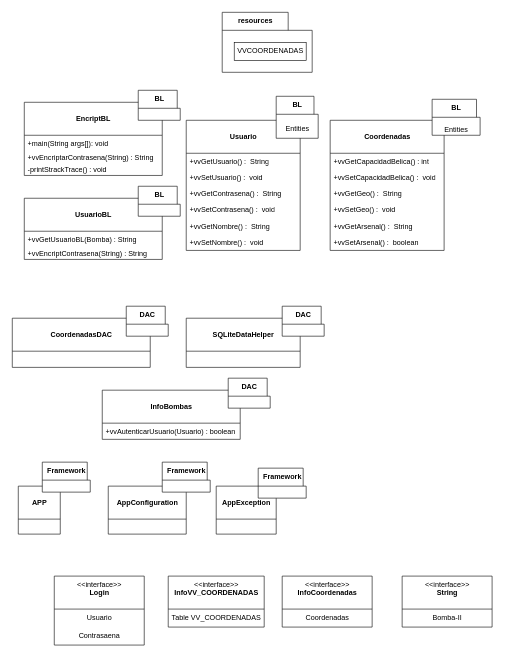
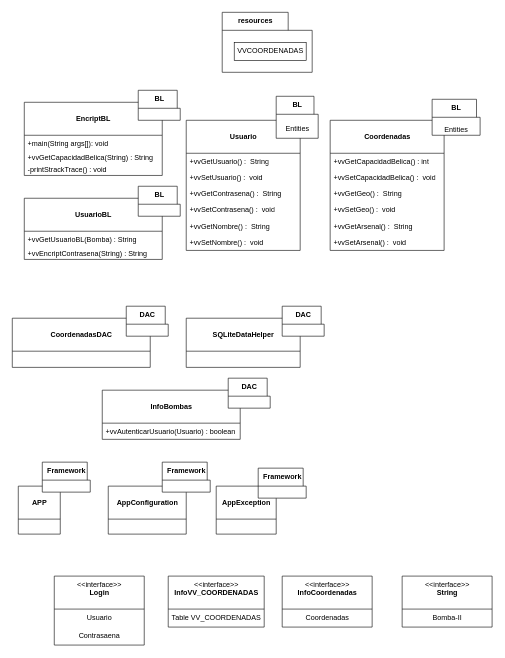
node "+vvEncriptarContrasena(String) : String": label "+vvEncriptarContrasena(String) : String" -> "+vvGetCapacidadBelica(String) : String"
node "+vvSetArsenal() : boolean": label "+vvSetArsenal() : boolean" -> "+vvSetArsenal() : void"
